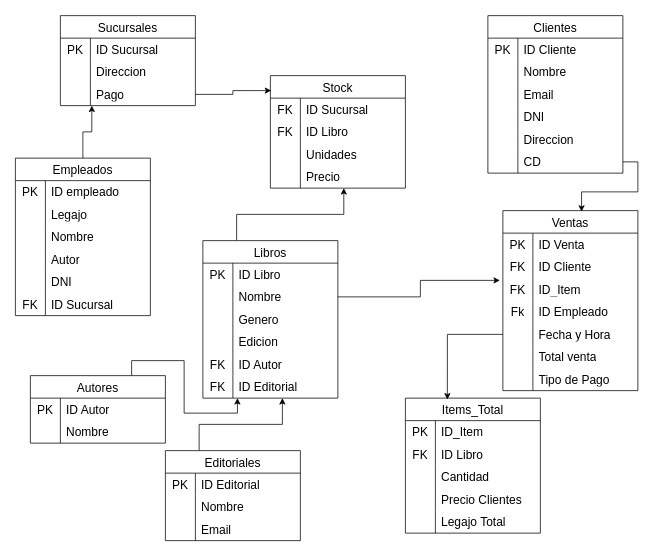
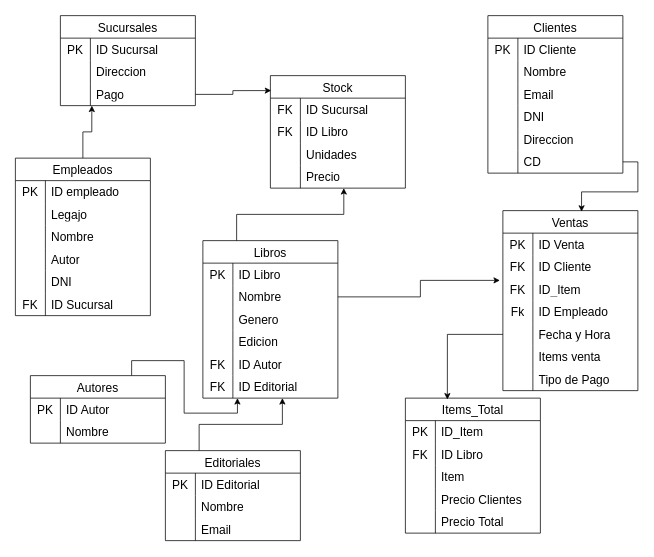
node "Total venta": label "Total venta" -> "Items venta"
node "Cantidad": label "Cantidad" -> "Item"
node "Legajo Total": label "Legajo Total" -> "Precio Total"
